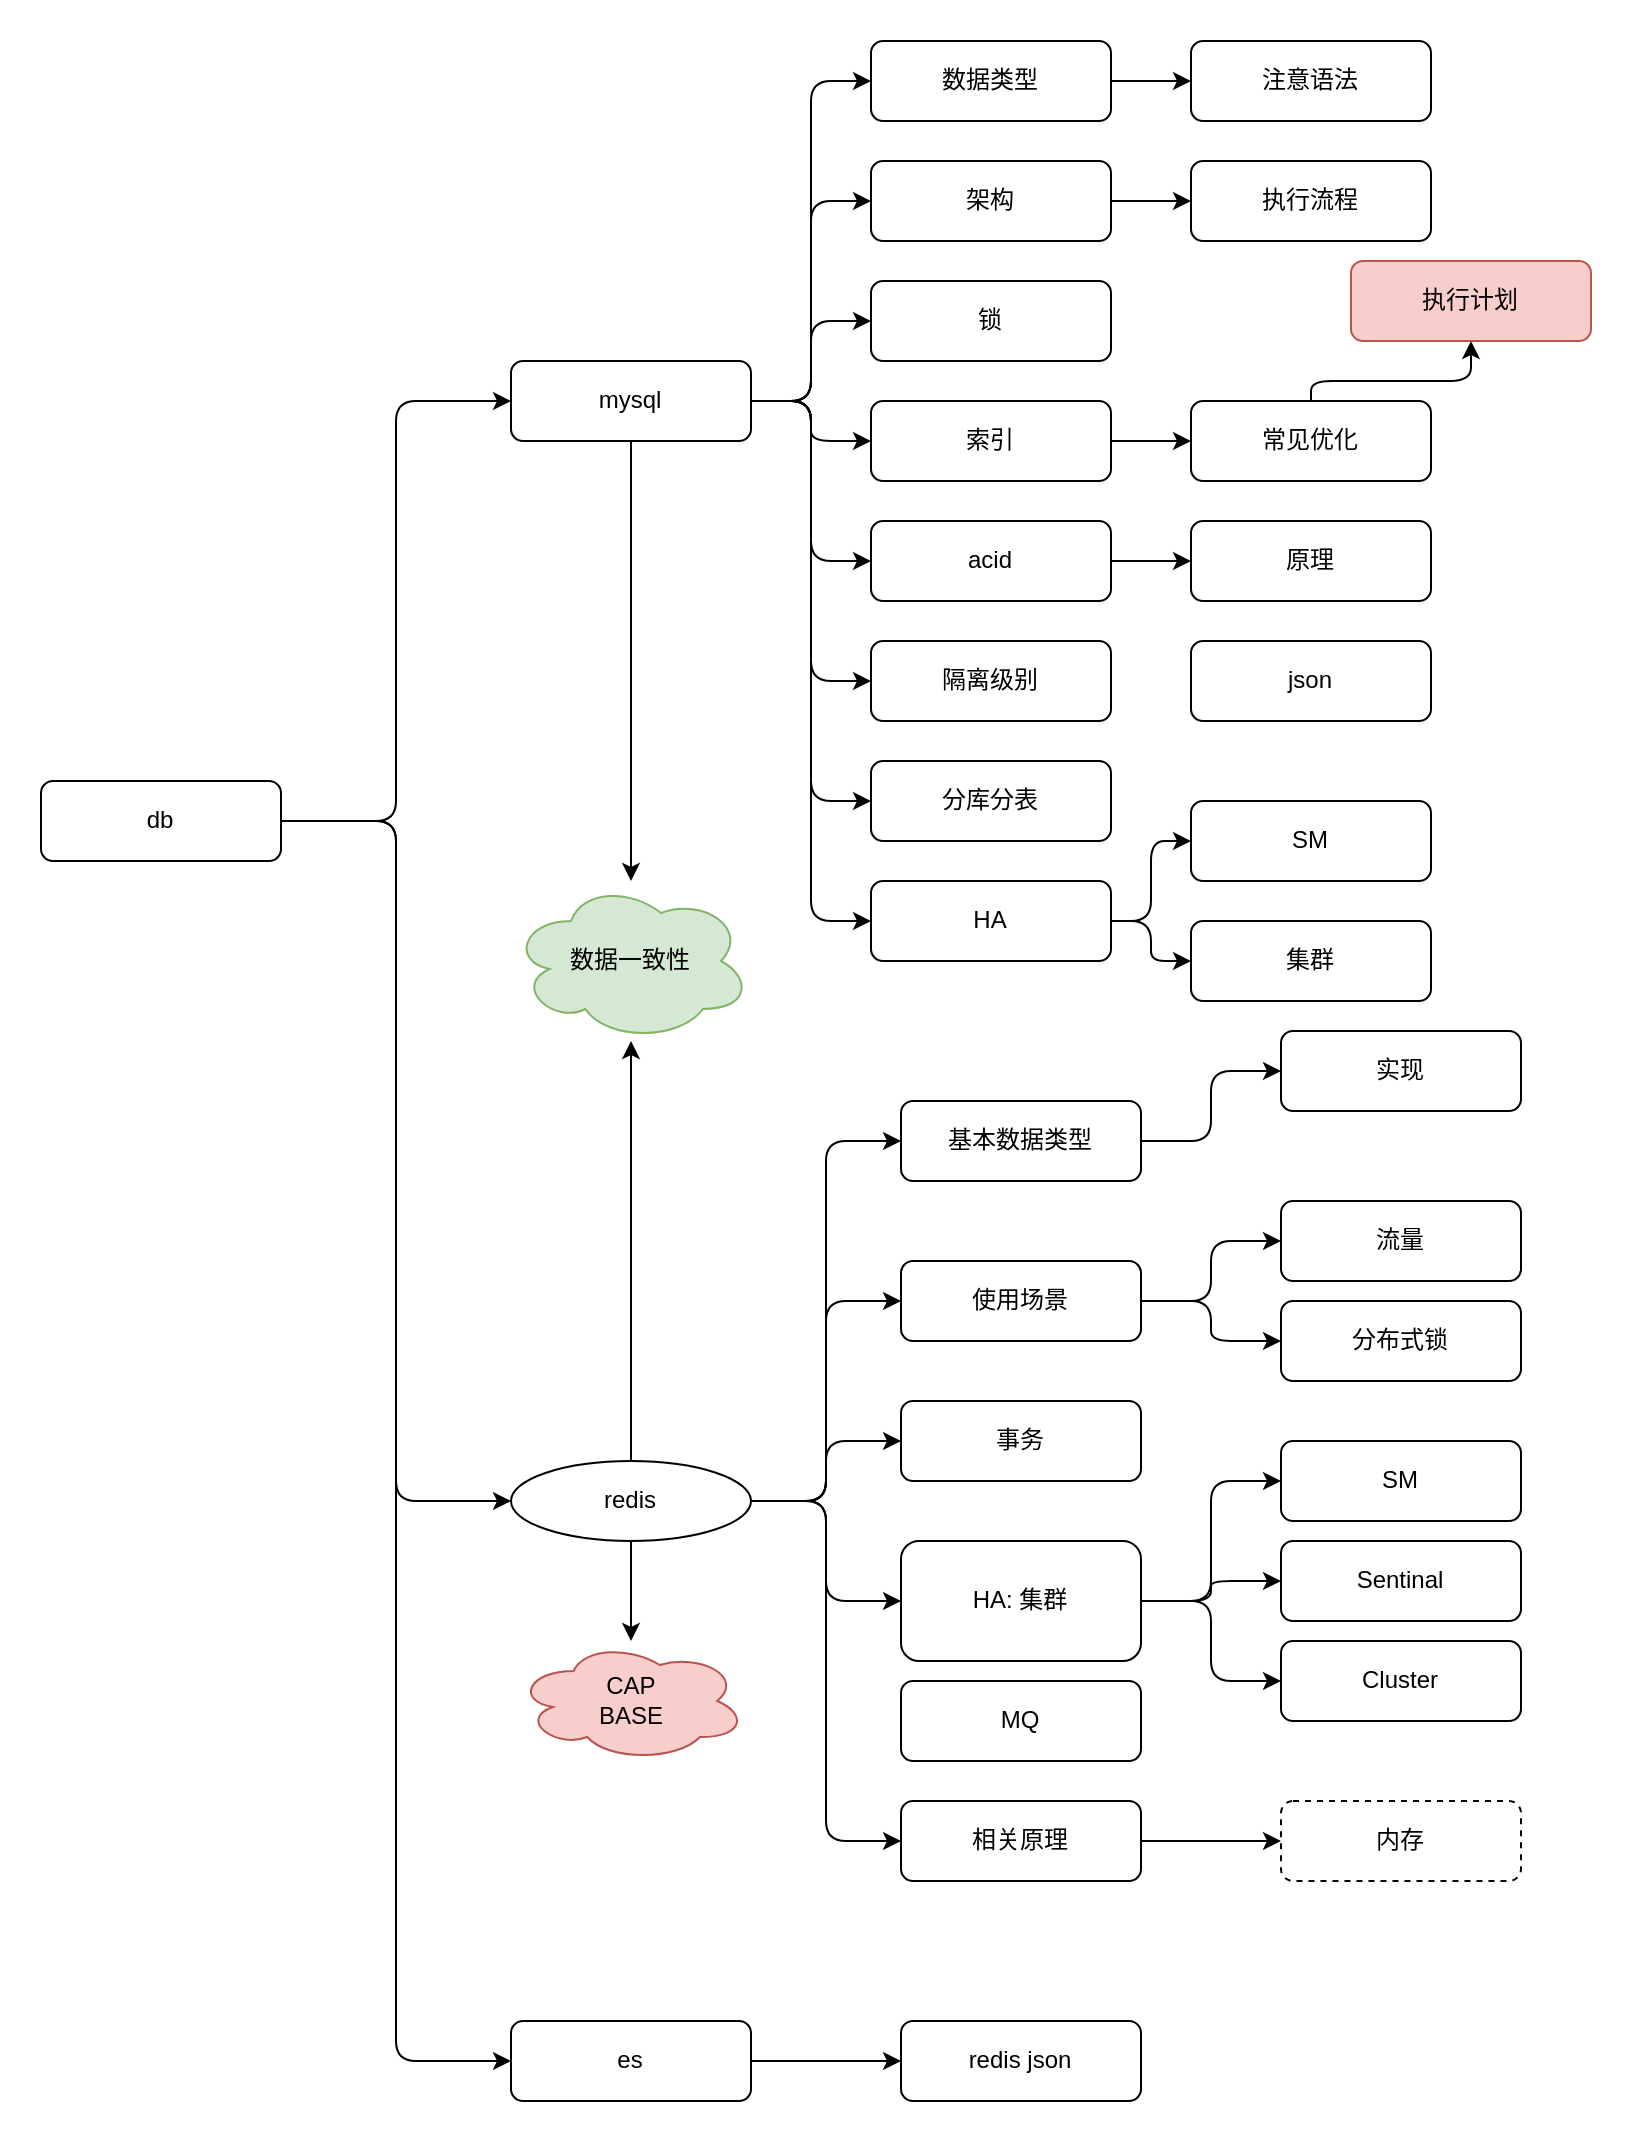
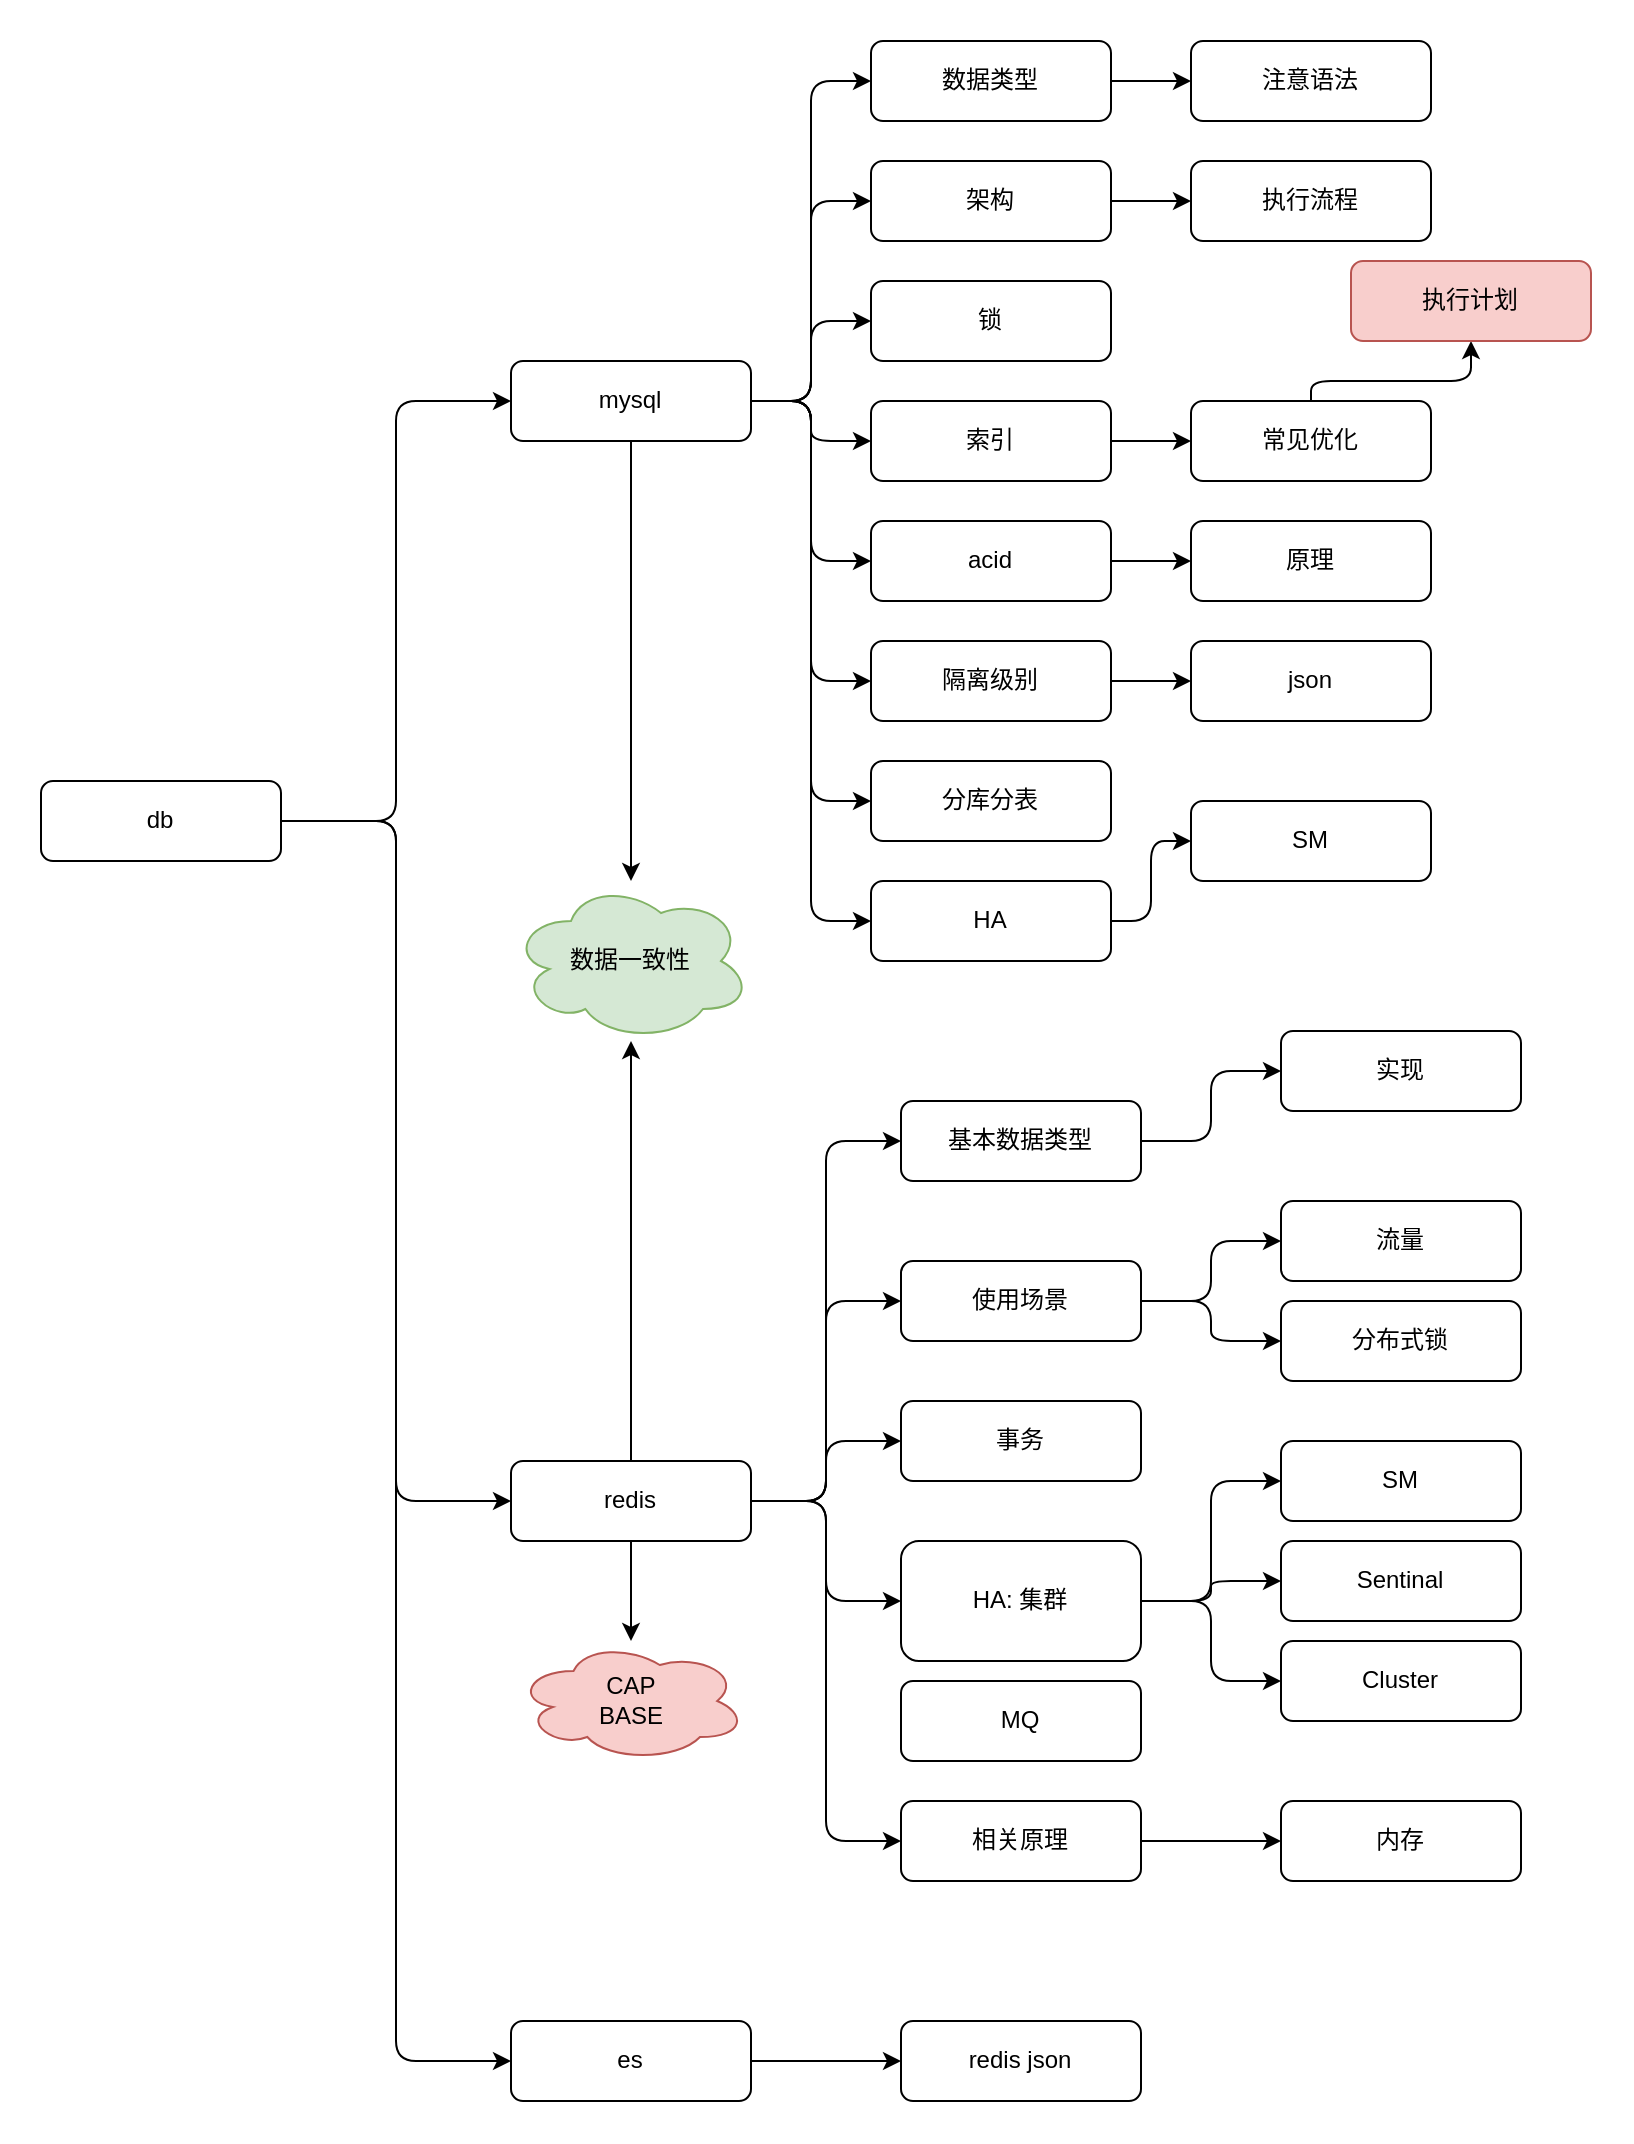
edge "隔离级别" -> "json": added
edge "HA" -> "集群": removed
node "集群": removed
node "redis": shape ellipse -> rounded rectangle
node "内存": style dashed -> solid
